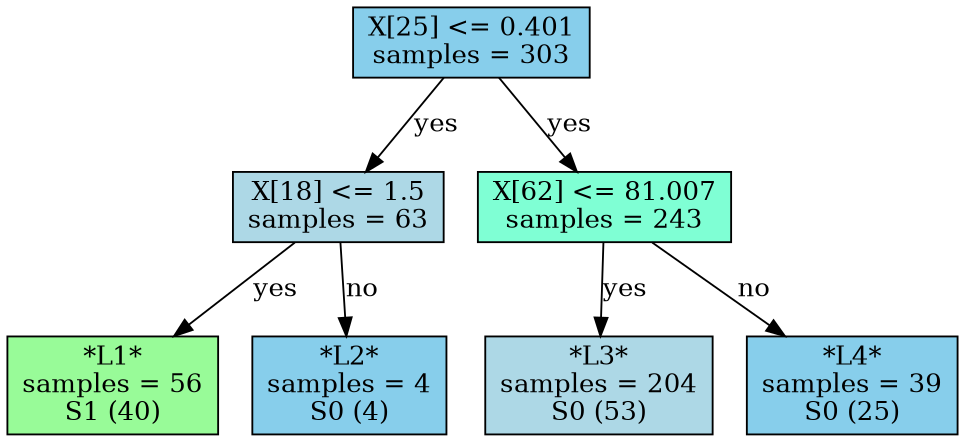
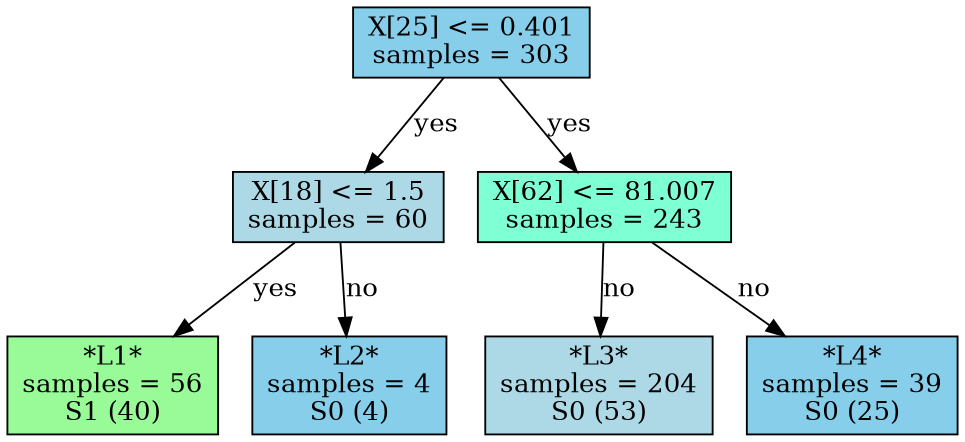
node "X[18] <= 1.5 samples = 63": label "X[18] <= 1.5 samples = 63" -> "X[18] <= 1.5 samples = 60"
edge "X[62] <= 81.007 samples = 243" -> "*L3* samples = 204 S0 (53)": label "yes" -> "no"
